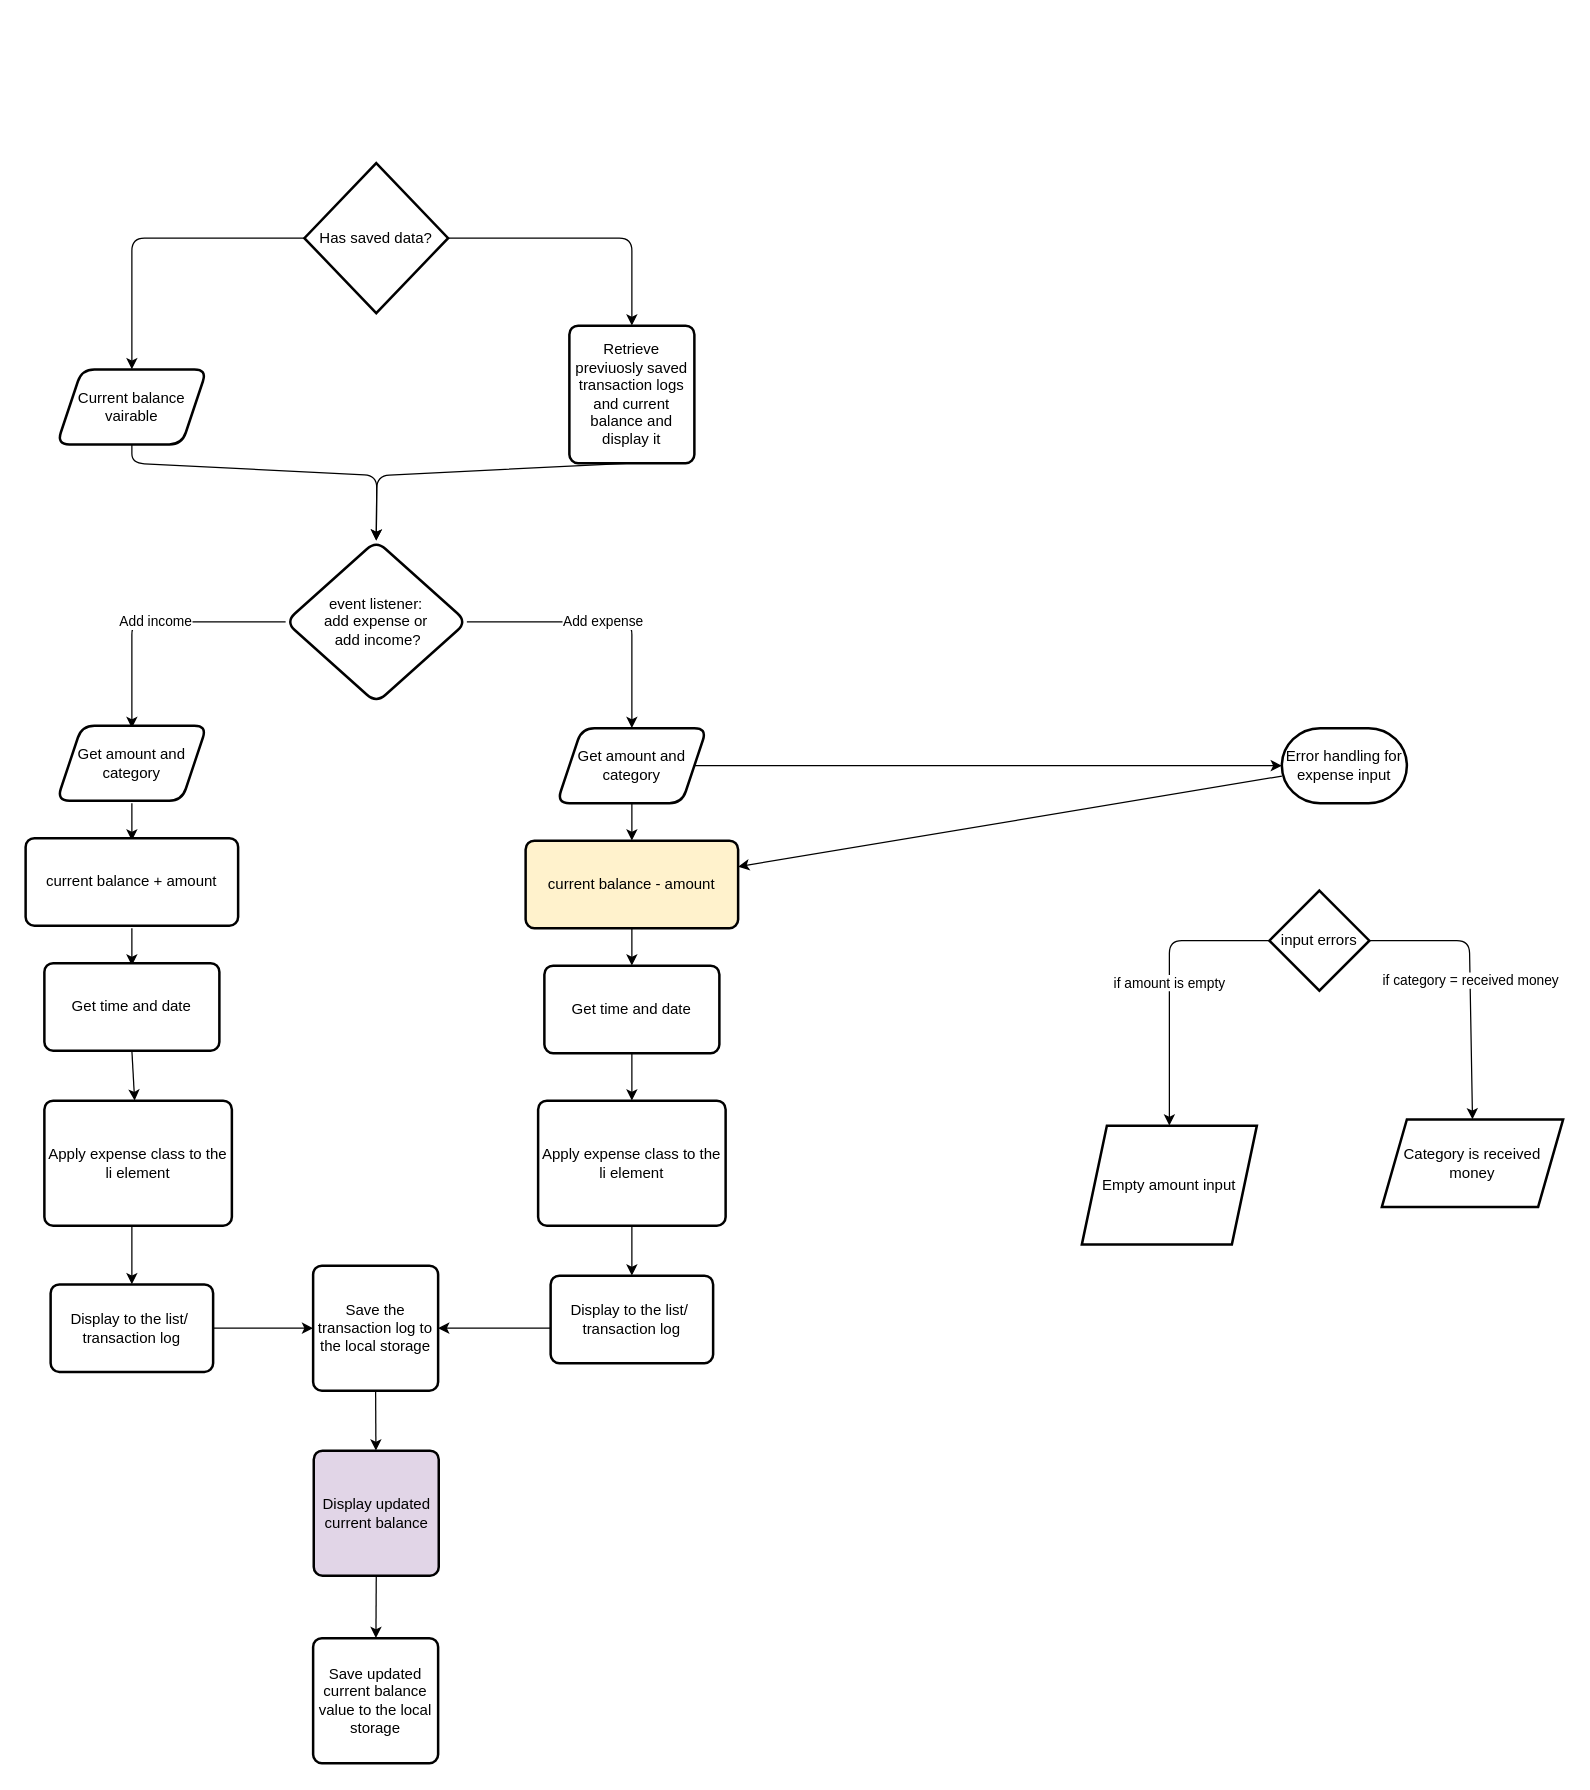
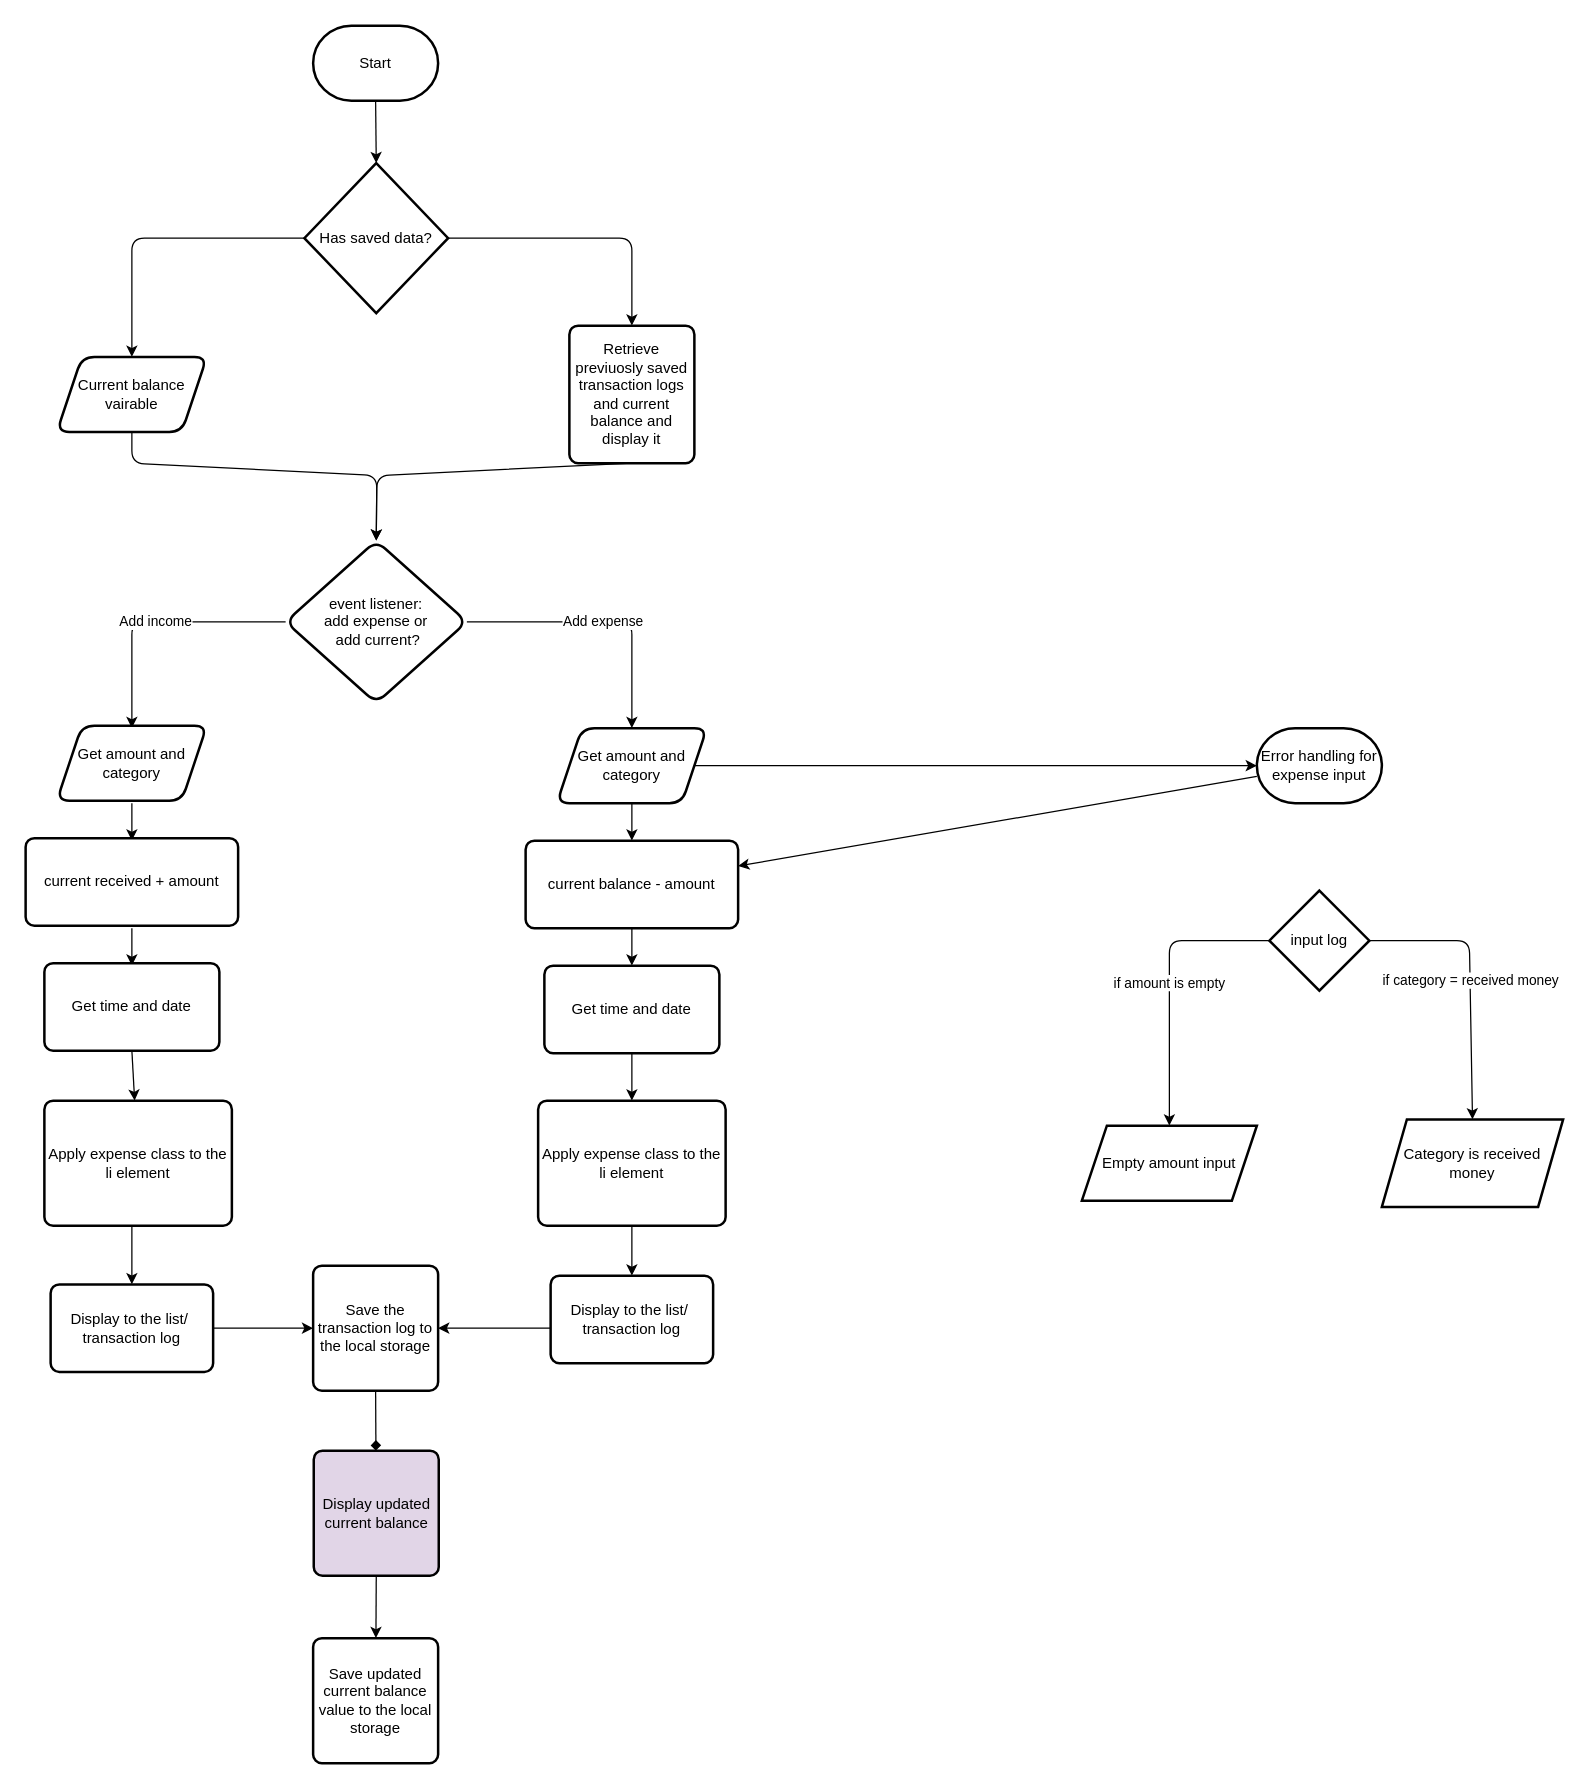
node "Start": added
edge "Start" -> "Has saved data?": added
node "Current balance vairable": moved (132, 407) -> (132, 394)
node "event listener: add expense or add income?": label "event listener: add expense or add income?" -> "event listener: add expense or add current?"
node "Error handling for expense input": moved (1344, 766) -> (1319, 766)
node "current balance + amount": label "current balance + amount" -> "current received + amount"
node "current balance - amount": fillcolor #fff2cc -> #ffffff
node "input errors": label "input errors" -> "input log"
node "Empty amount input": size 175x119 -> 175x75
edge "Save the transaction log to the local storage" -> "Display updated current balance": arrowhead classic -> diamond
